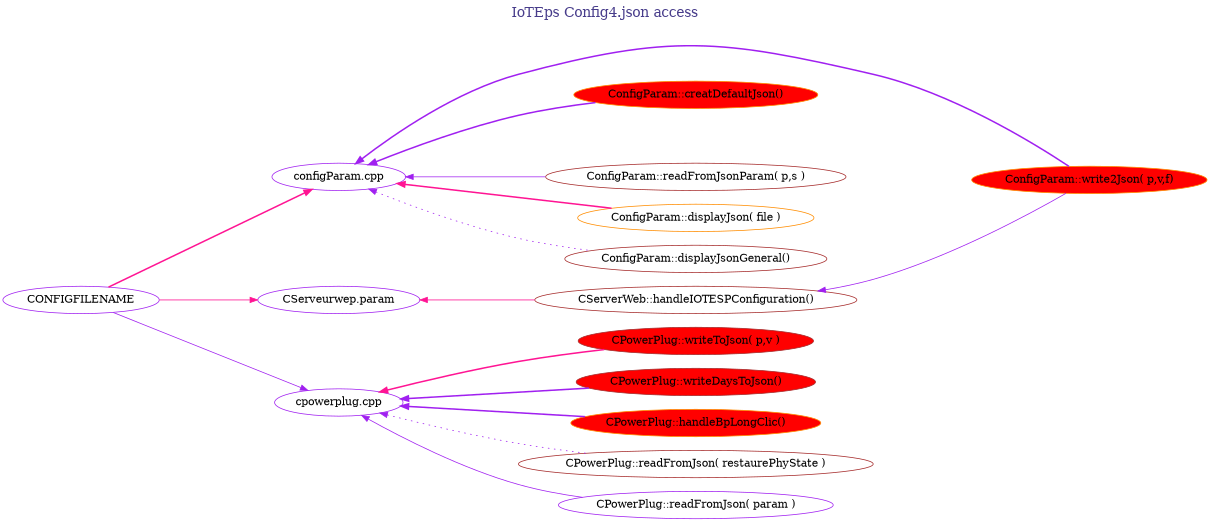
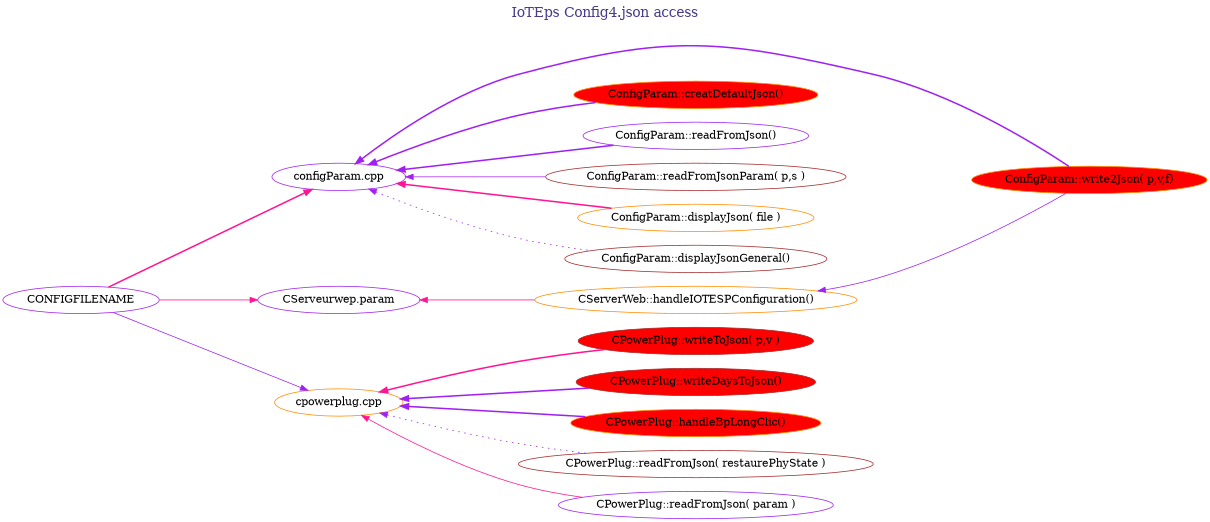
node "ConfigParam::readFromJson()": added
node "CServerWeb::handleIOTESPConfiguration()": color brown -> darkorange
node "cpowerplug.cpp": color purple -> darkorange
edge "CPowerPlug::readFromJson( param )" -> "cpowerplug.cpp": color purple -> deeppink
